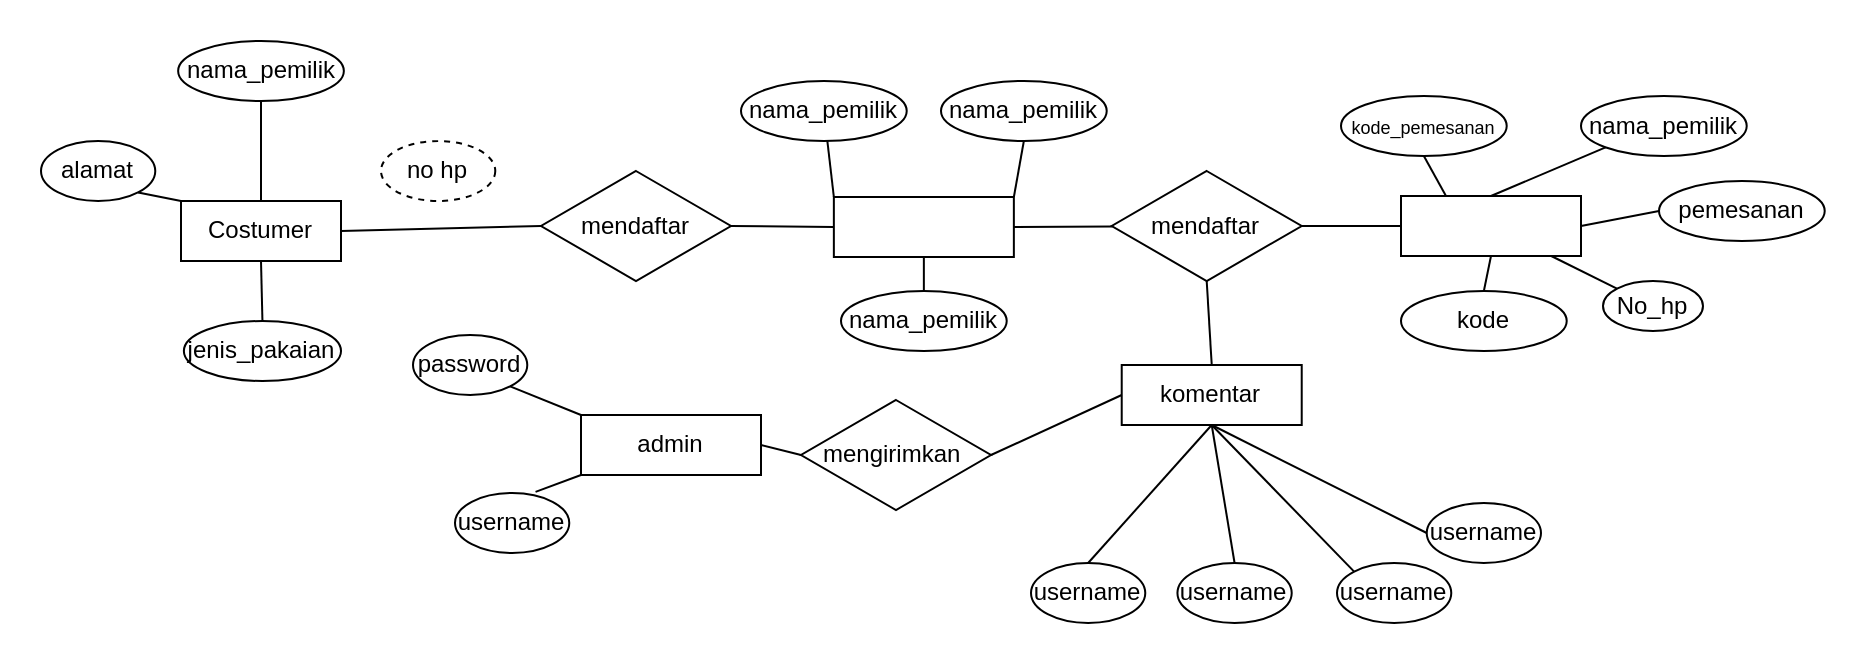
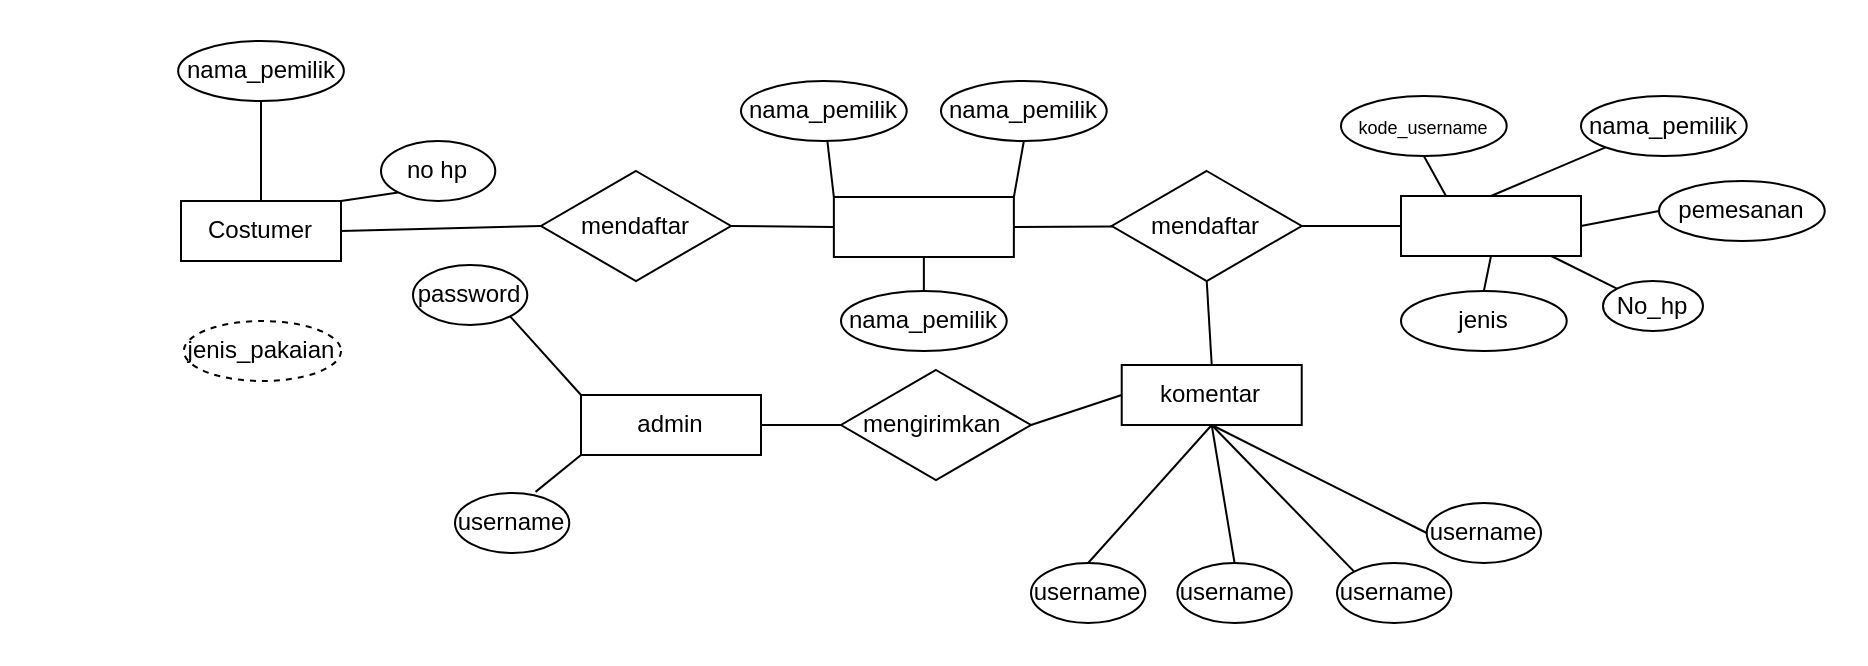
node "kode_pemesanan": label "kode_pemesanan" -> "kode_username"
node "alamat": removed
node "no hp": style dashed -> solid
edge "alamat" -- "Costumer": removed
edge "no hp" -- "Costumer": added
edge "Costumer" -- "jenis_pakaian": removed
node "kode": label "kode" -> "jenis"
node "jenis_pakaian": style solid -> dashed
node "password": moved (470, 365) -> (470, 295)
node "admin": moved (671, 445) -> (671, 425)
node "mengirimkan": moved (896, 455) -> (936, 425)
